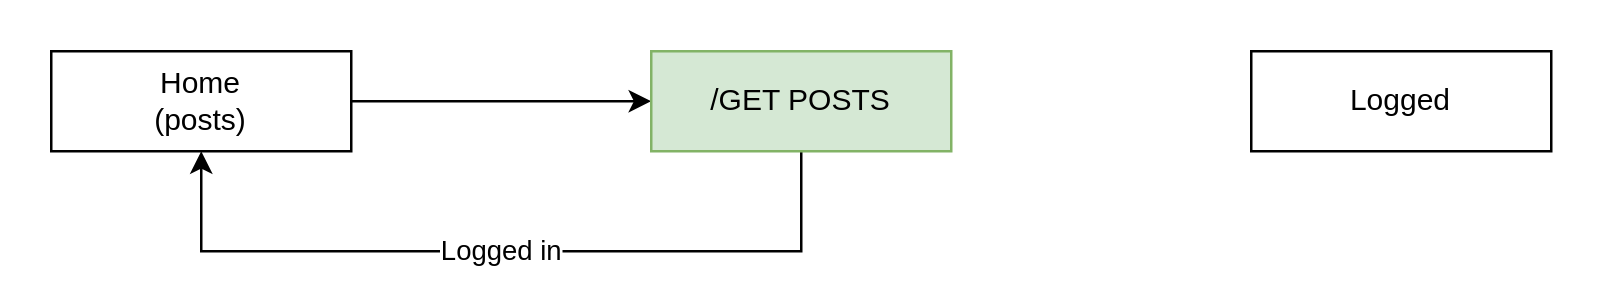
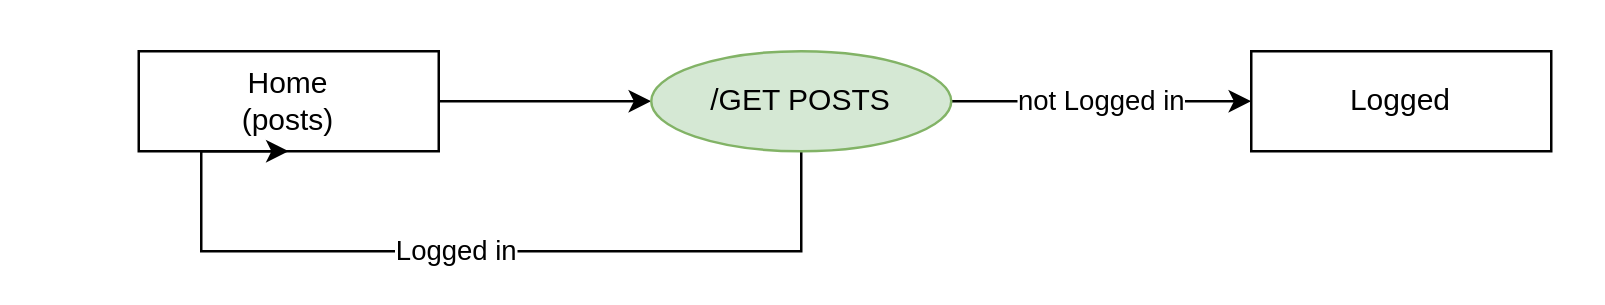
node "Home (posts)": moved (201, 101) -> (289, 101)
node "/GET POSTS": shape rectangle -> ellipse
edge "/GET POSTS" -> "Logged": added, label "not Logged in"
